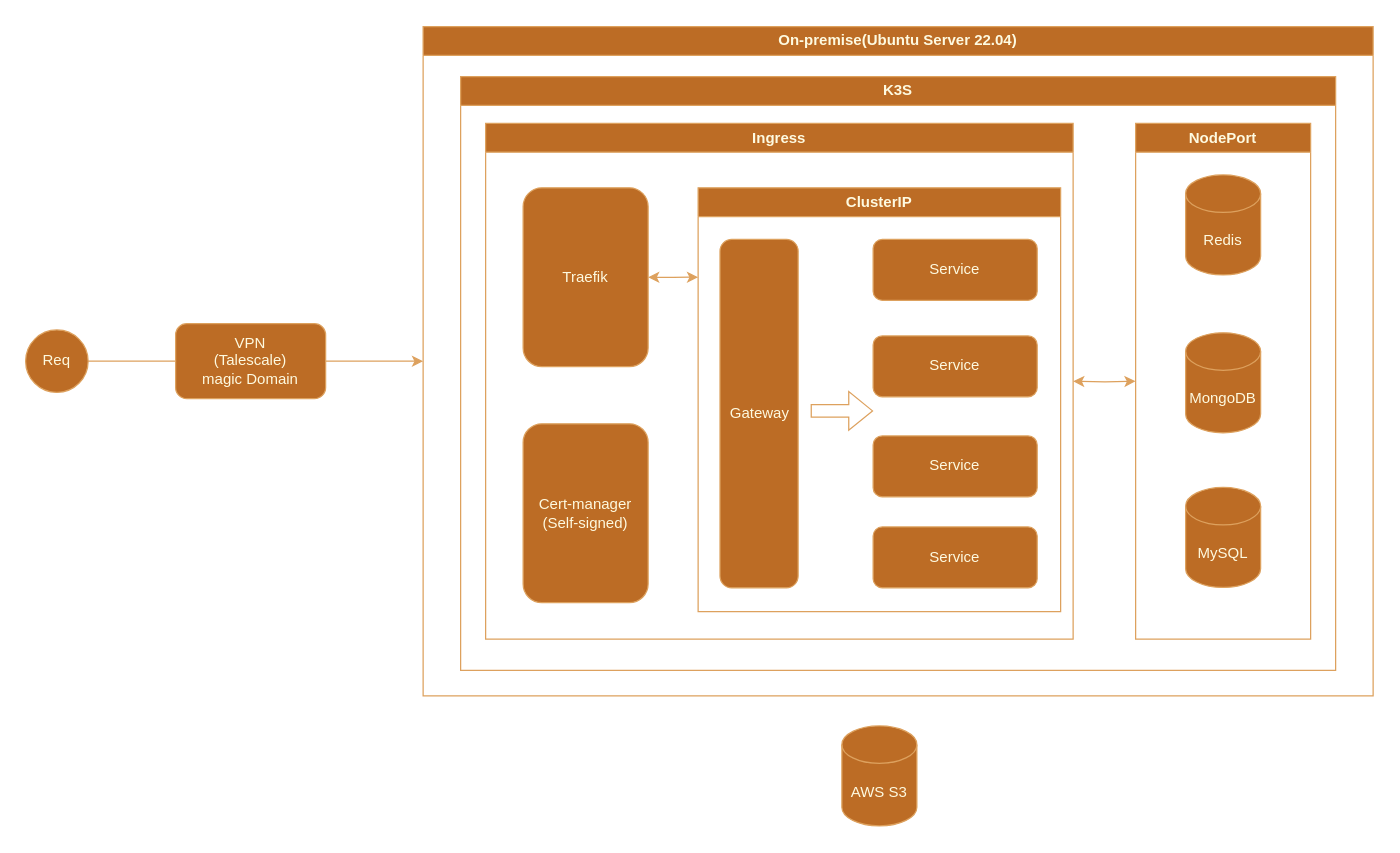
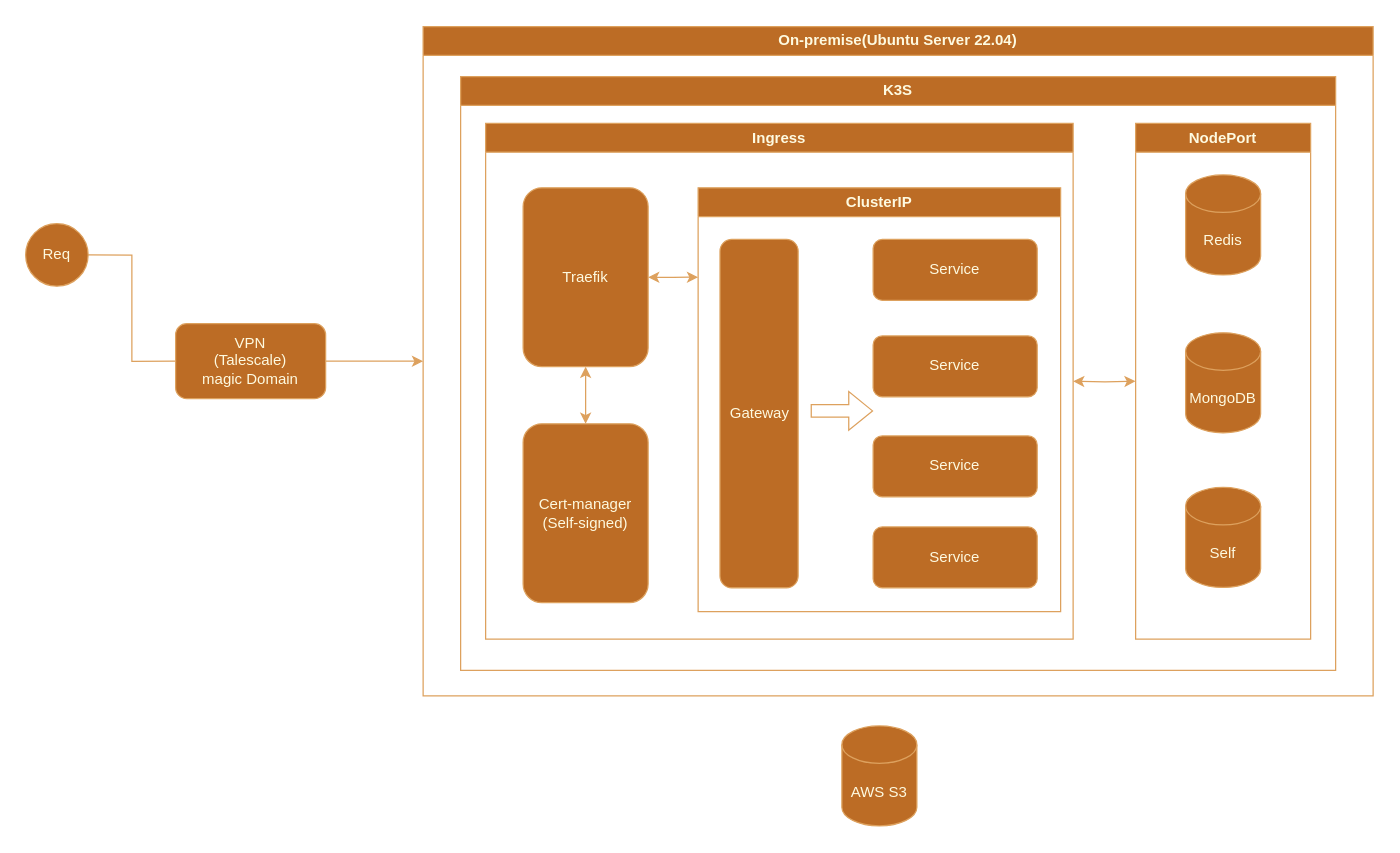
node "Req": moved (57, 361) -> (57, 255)
edge "Traefik" -- "Cert-manager (Self-signed)": added
node "MySQL": label "MySQL" -> "Self"
